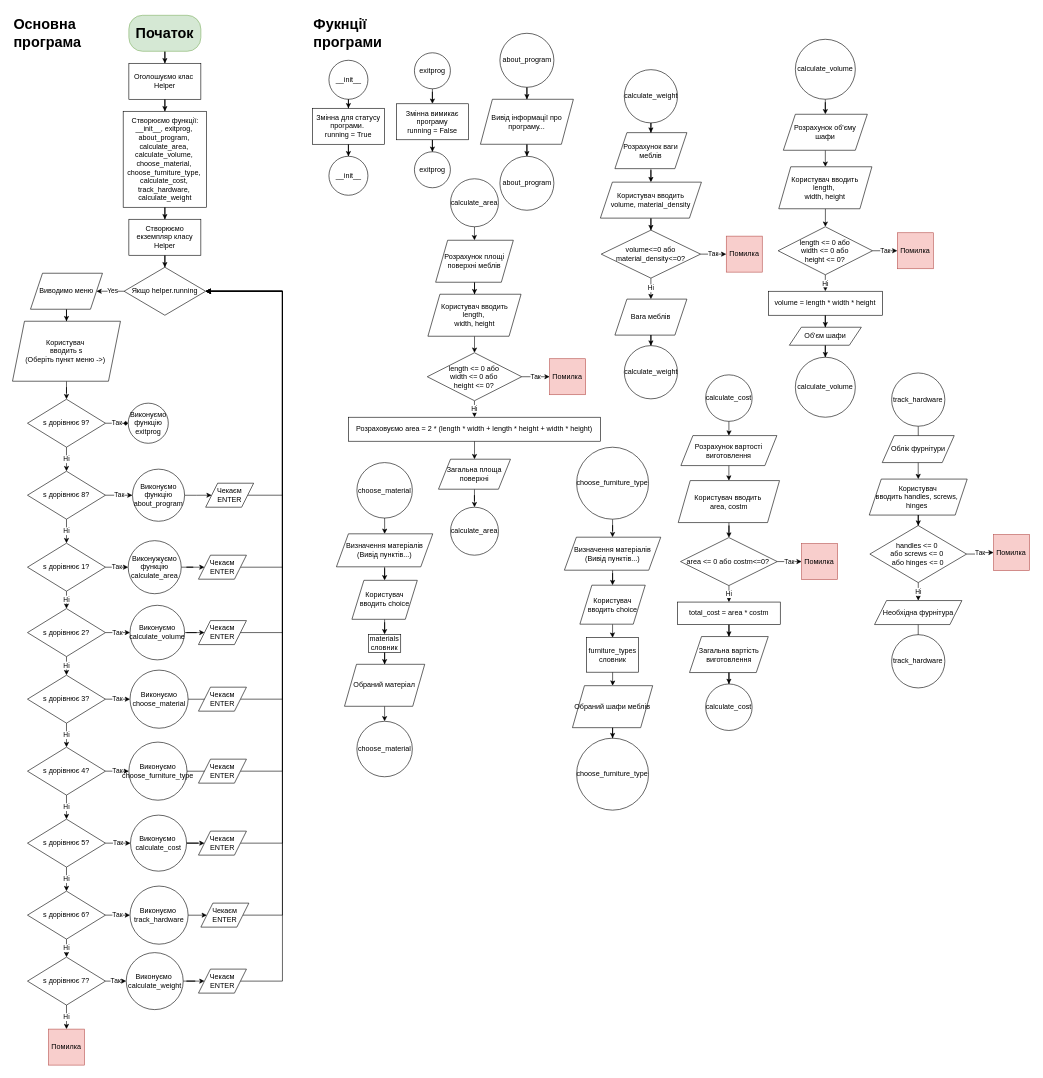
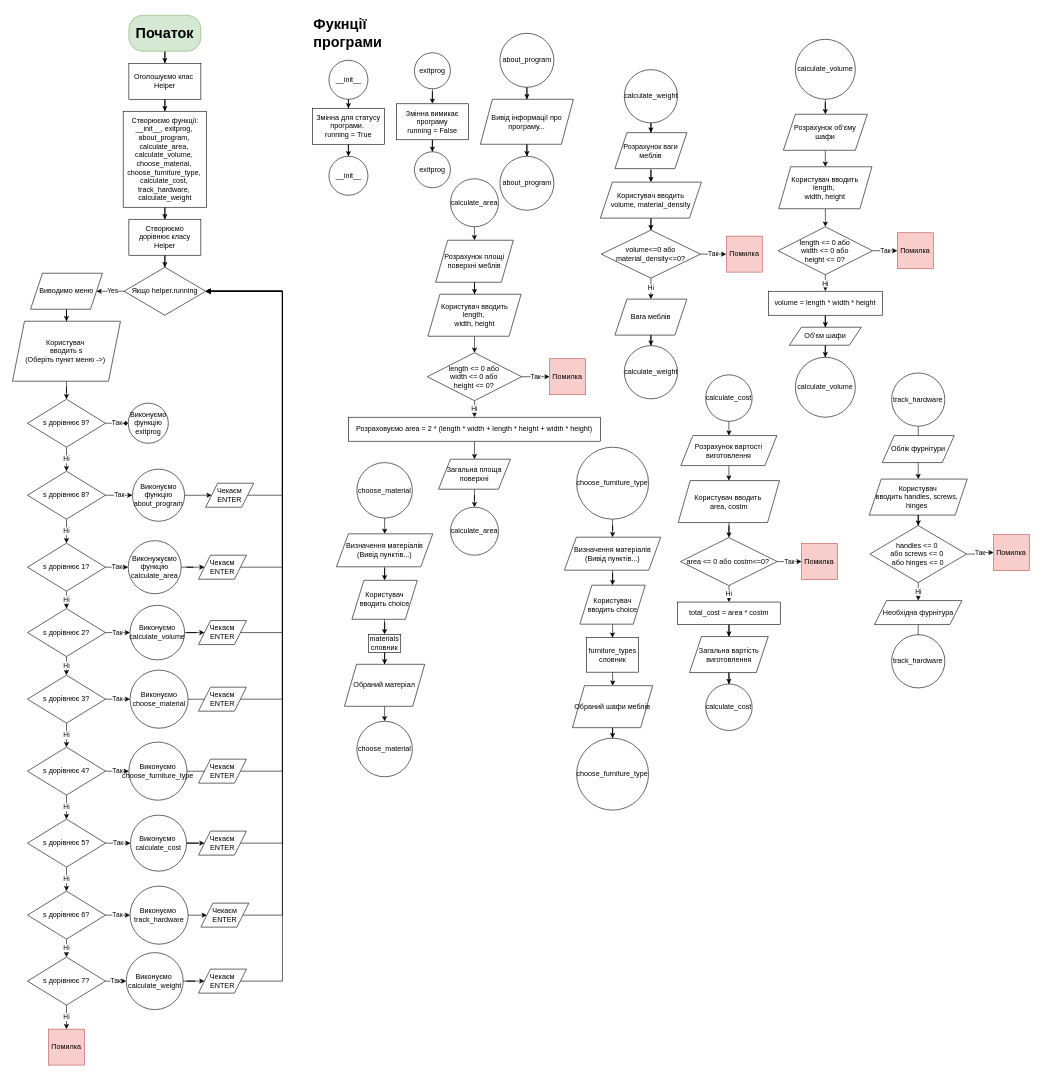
node "Основна програма": removed
node "Створюємо екземпляр класу Helper": label "Створюємо екземпляр класу Helper" -> "Створюємо дорівнює класу Helper"
